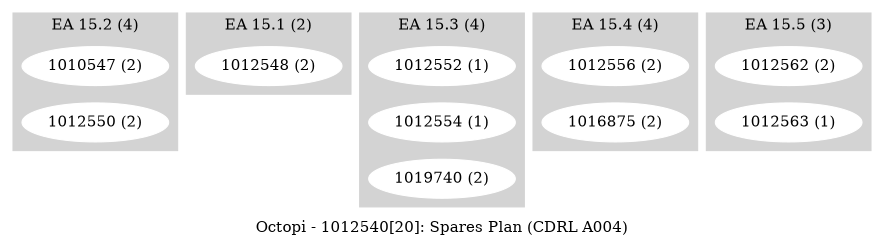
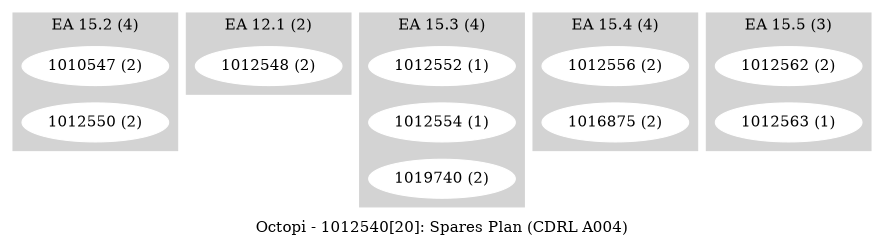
cluster "EA 15.1 (2)": label "EA 15.1 (2)" -> "EA 12.1 (2)"
